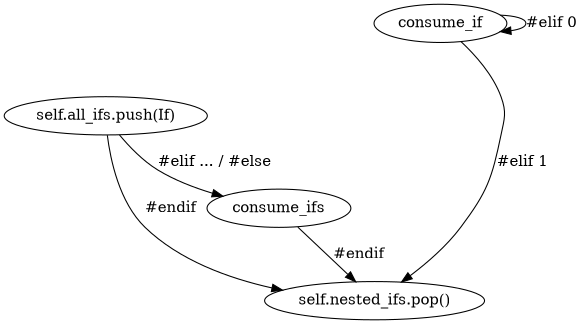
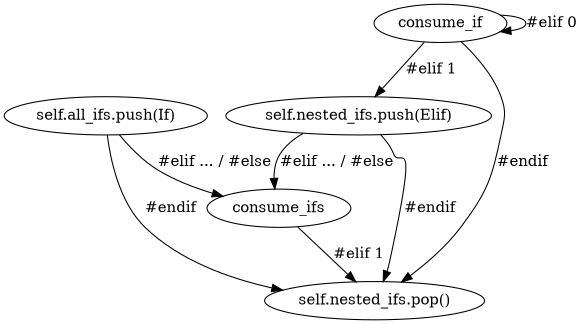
node "self.nested_ifs.push(Elif)": added
edge "consume_if" -> "self.nested_ifs.pop()": label "#elif 1" -> "#endif"
edge "consume_ifs" -> "self.nested_ifs.pop()": label "#endif" -> "#elif 1"
